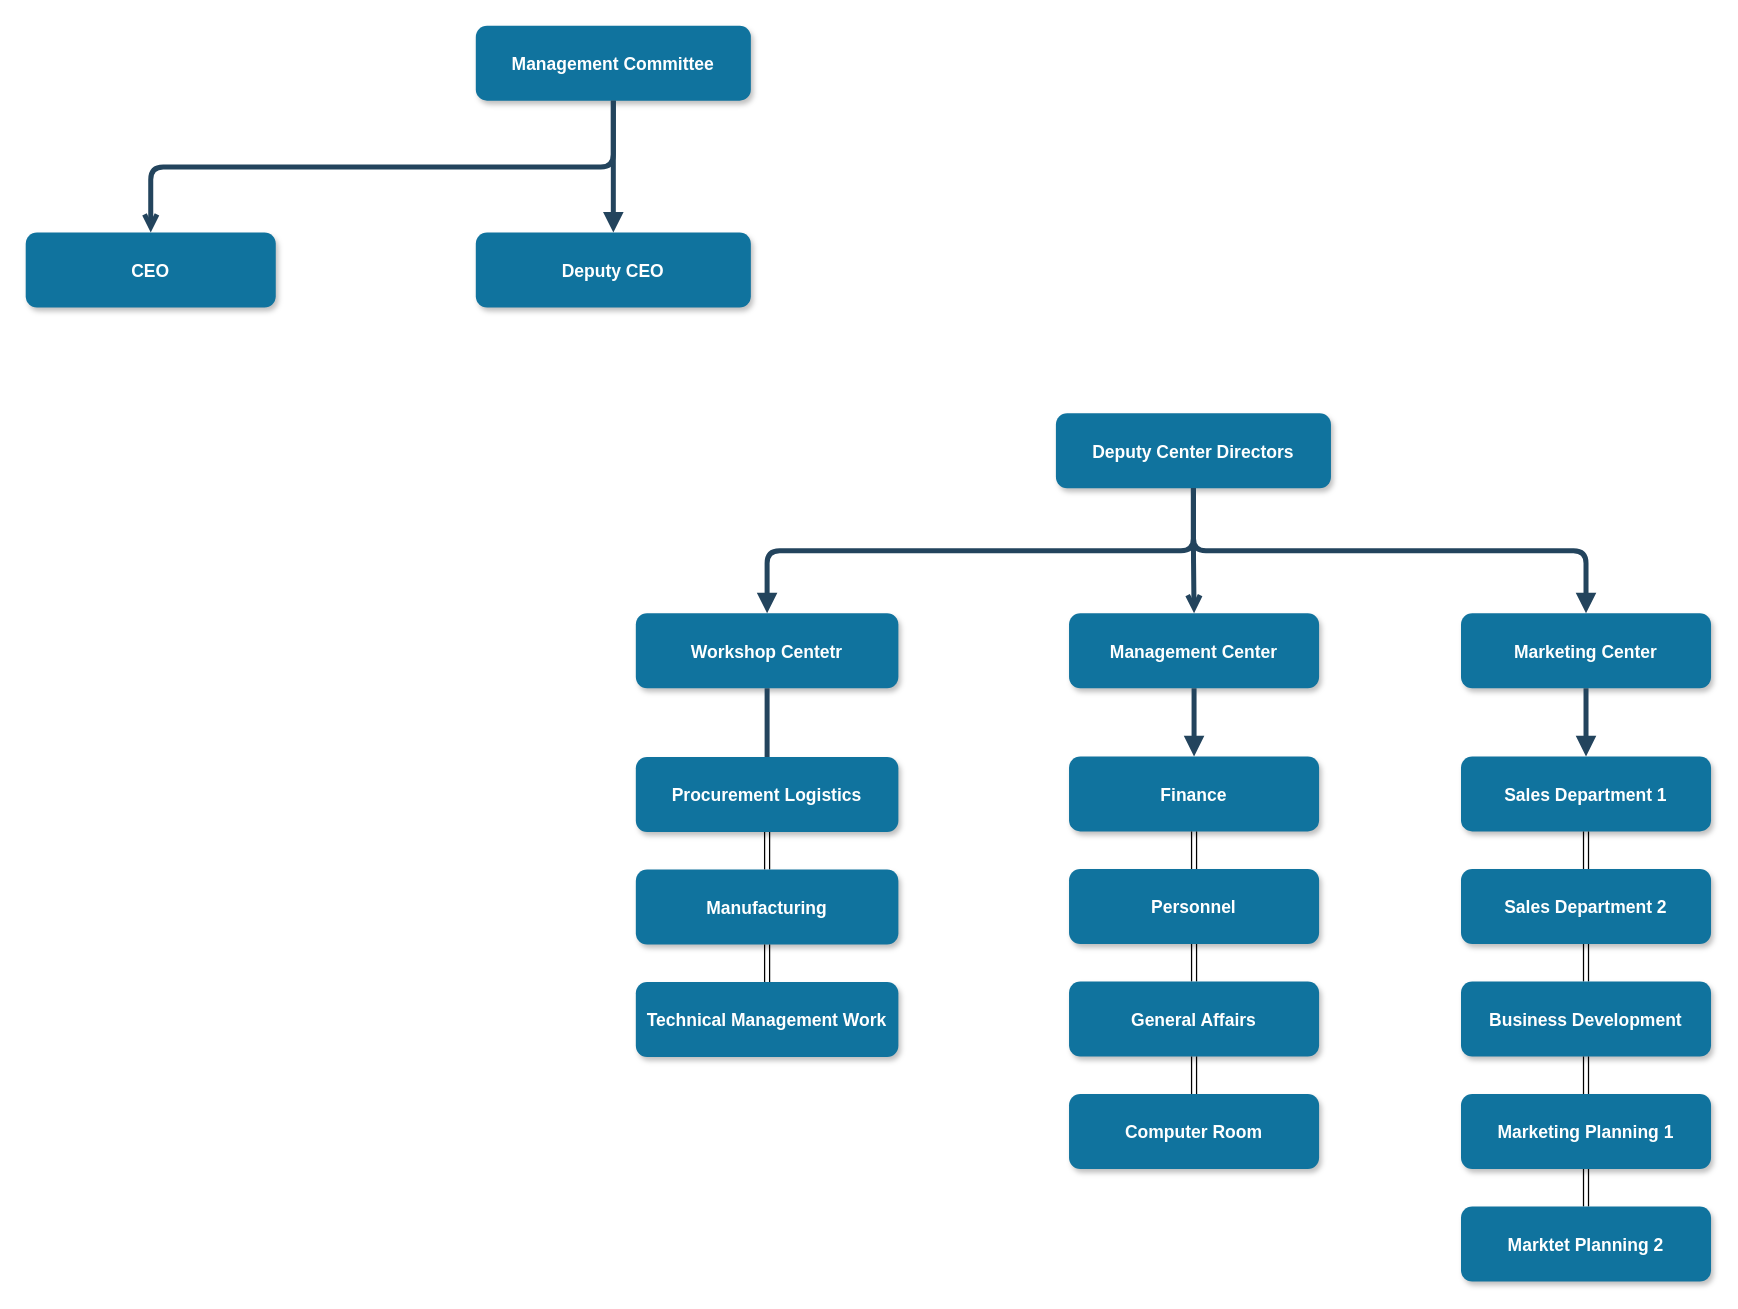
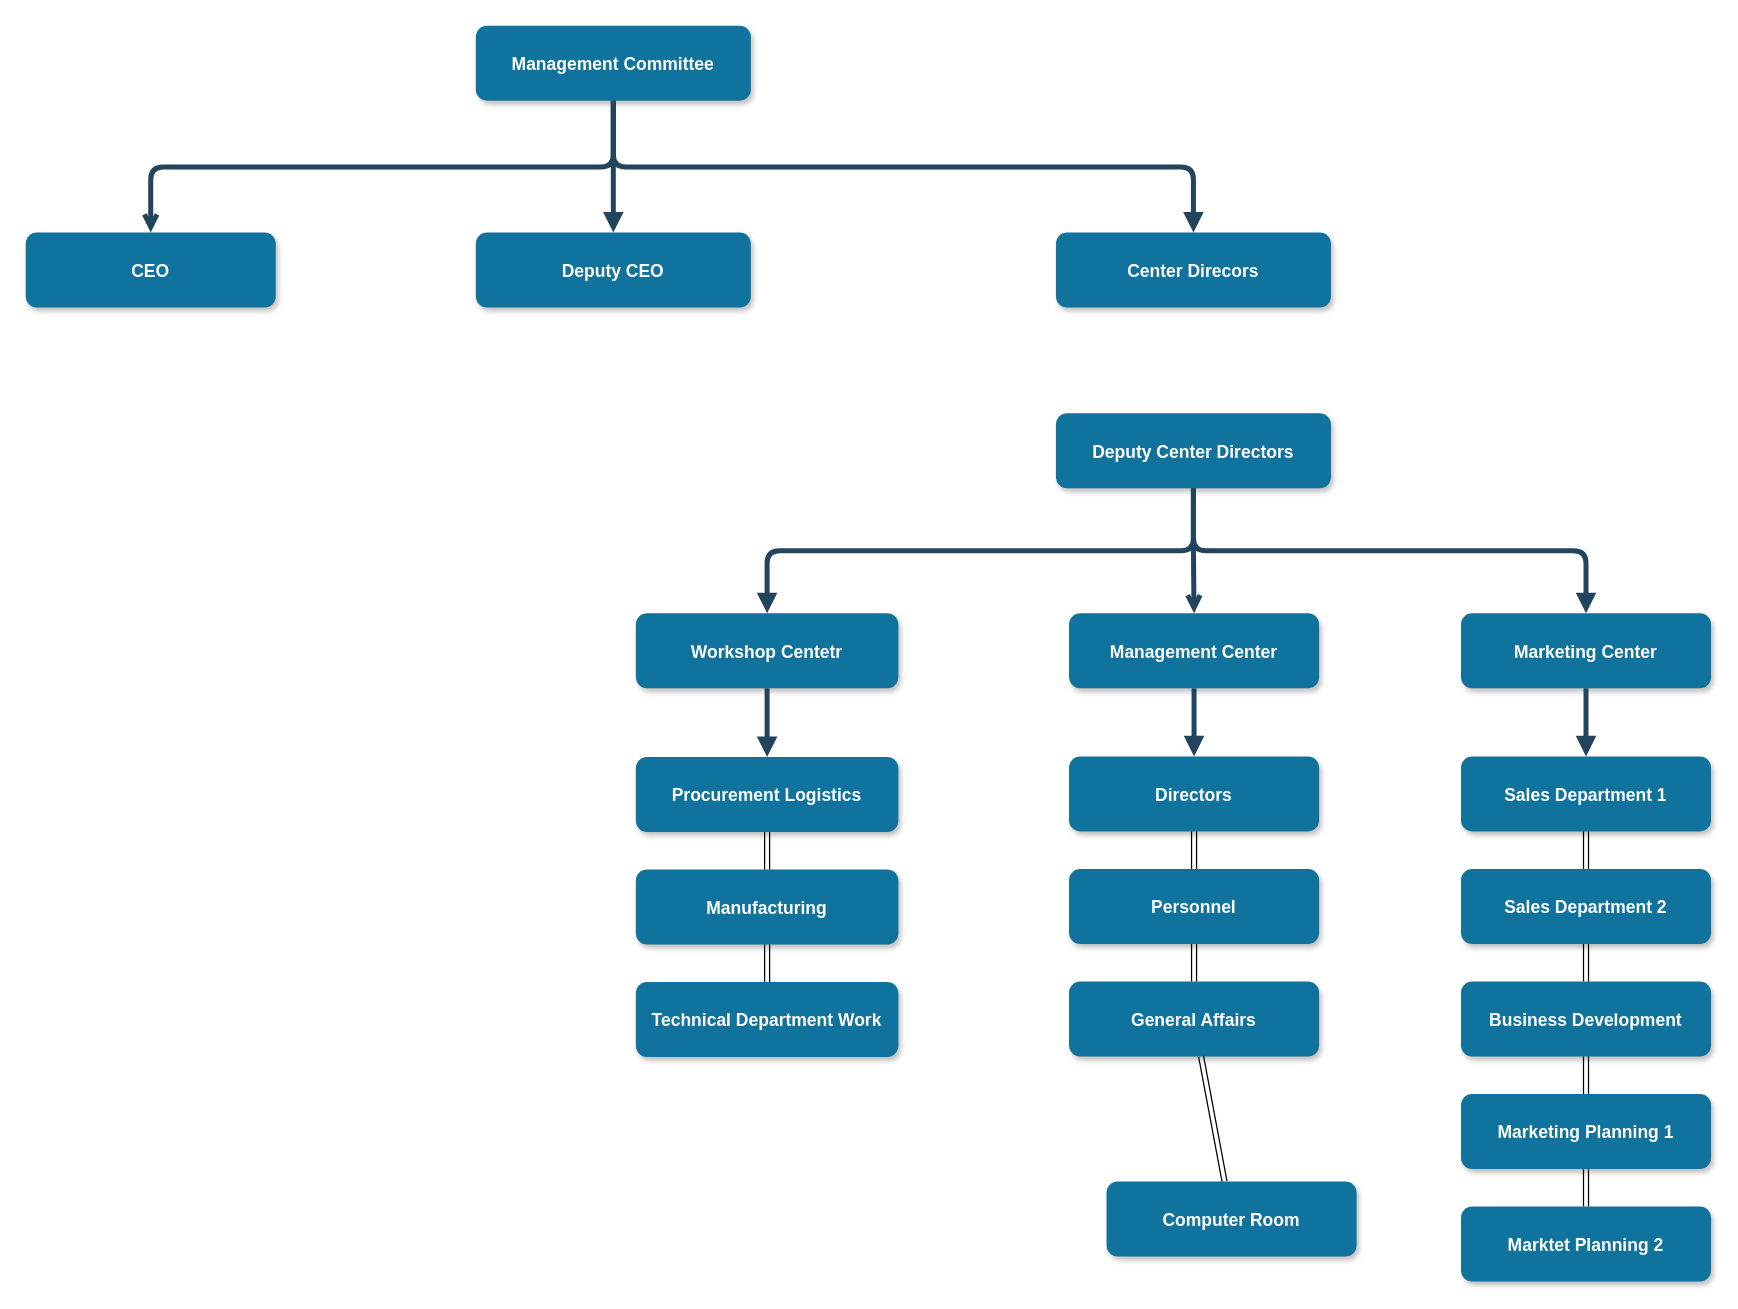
edge "Management Committee" -> "Center Direcors": added
node "Center Direcors": added
edge "Workshop Centetr" -- "Procurement Logistics": arrowhead none -> block
node "Finance": label "Finance" -> "Directors"
node "Technical Management Work": label "Technical Management Work" -> "Technical Department Work"
node "Computer Room": moved (1194, 1131) -> (1231, 1219)
